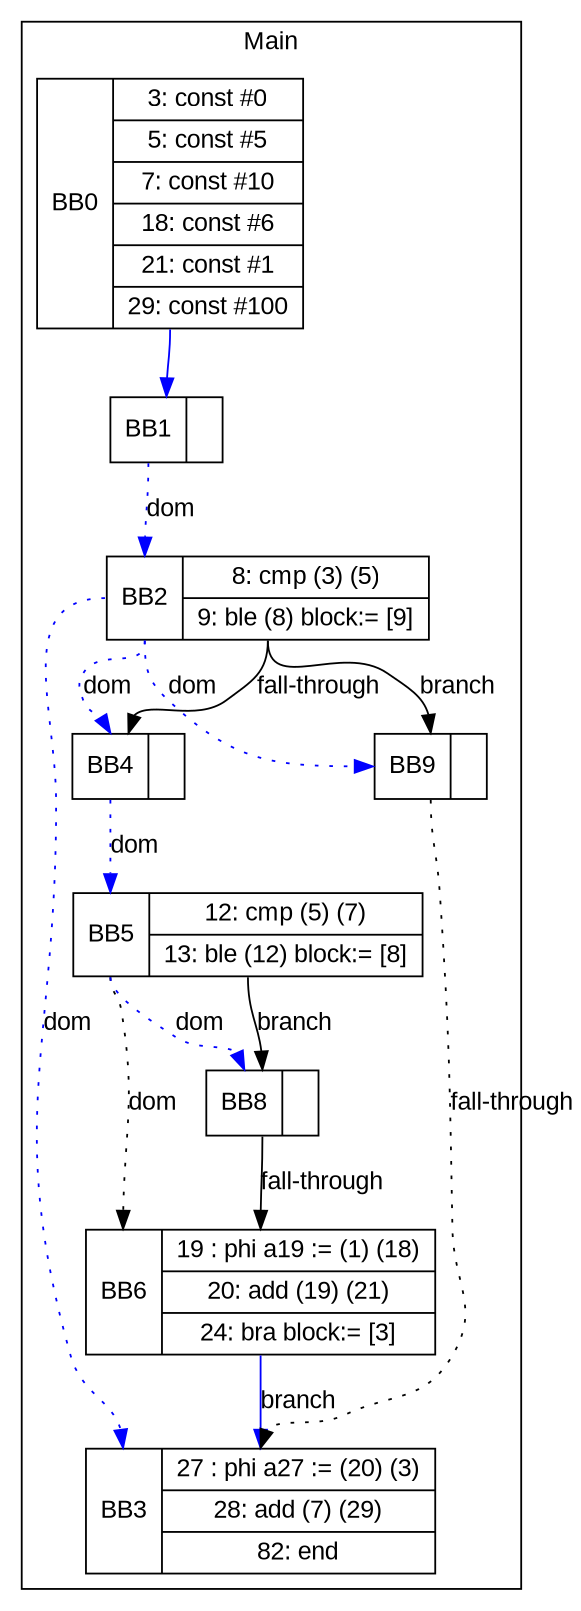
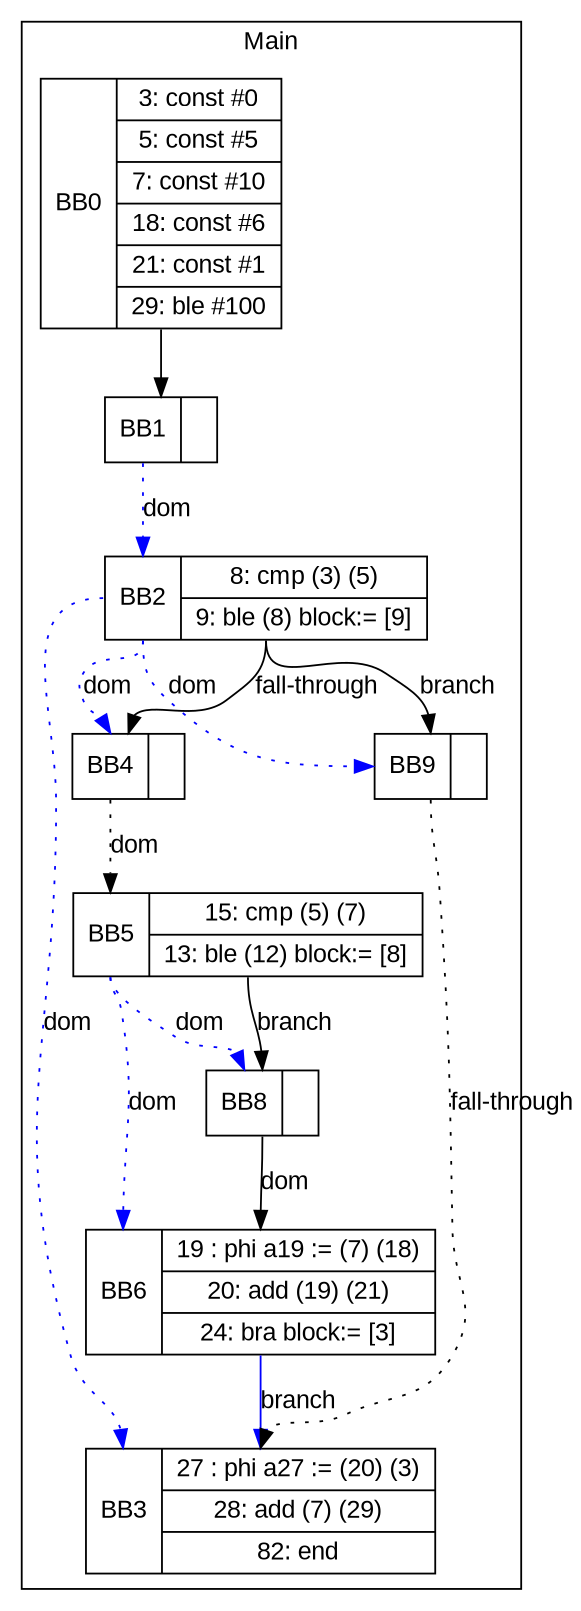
node "BB0": text "29: const #100" -> "29: ble #100"
edge "BB0" -> "BB1": color blue -> black
edge "BB4" -> "BB5": color blue -> black
node "BB5": text "12: cmp (5) (7)" -> "15: cmp (5) (7)"
edge "BB5" -> "BB6": color black -> blue
edge "BB8" -> "BB6": label "fall-through" -> "dom"
node "BB6": text "19 : phi a19 := (1) (18)" -> "19 : phi a19 := (7) (18)"
